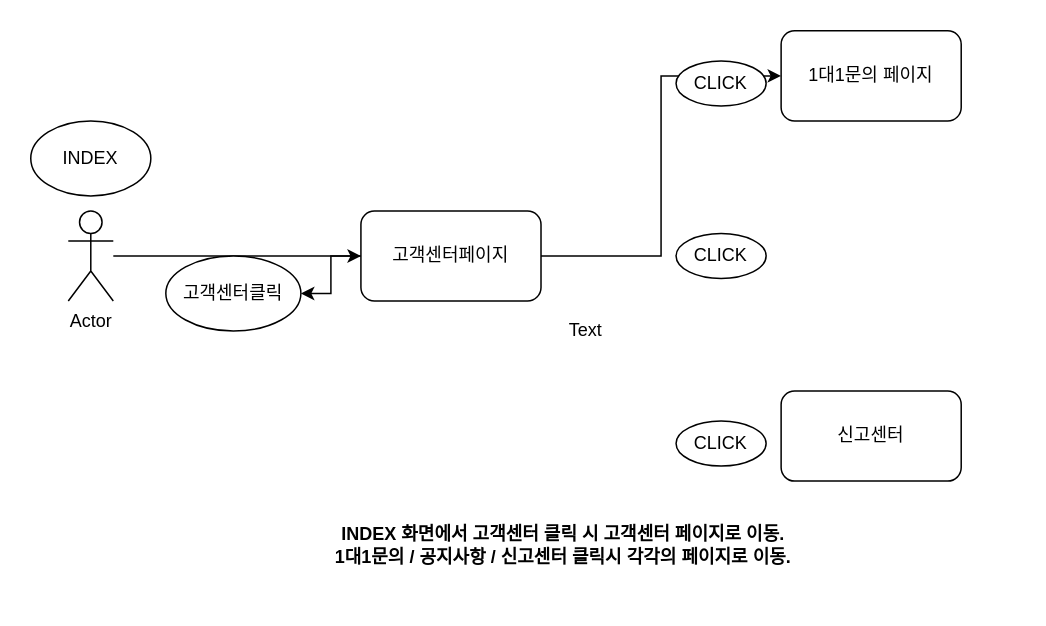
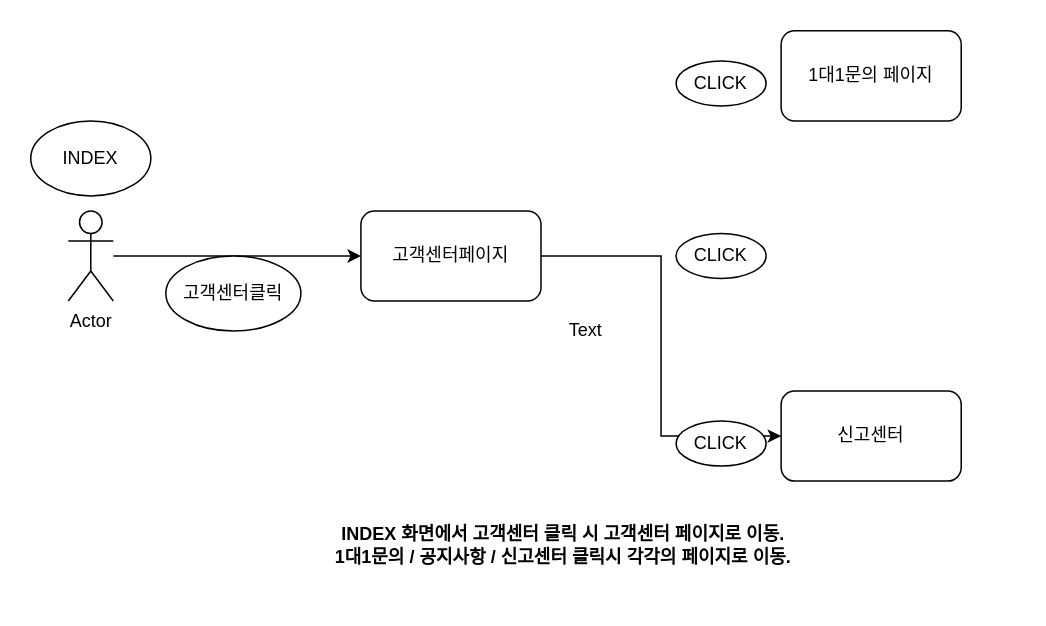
edge "고객센터페이지" -> "1대1문의 페이지": removed
edge "고객센터페이지" -> "고객센터클릭": now "고객센터페이지" -> "신고센터"
